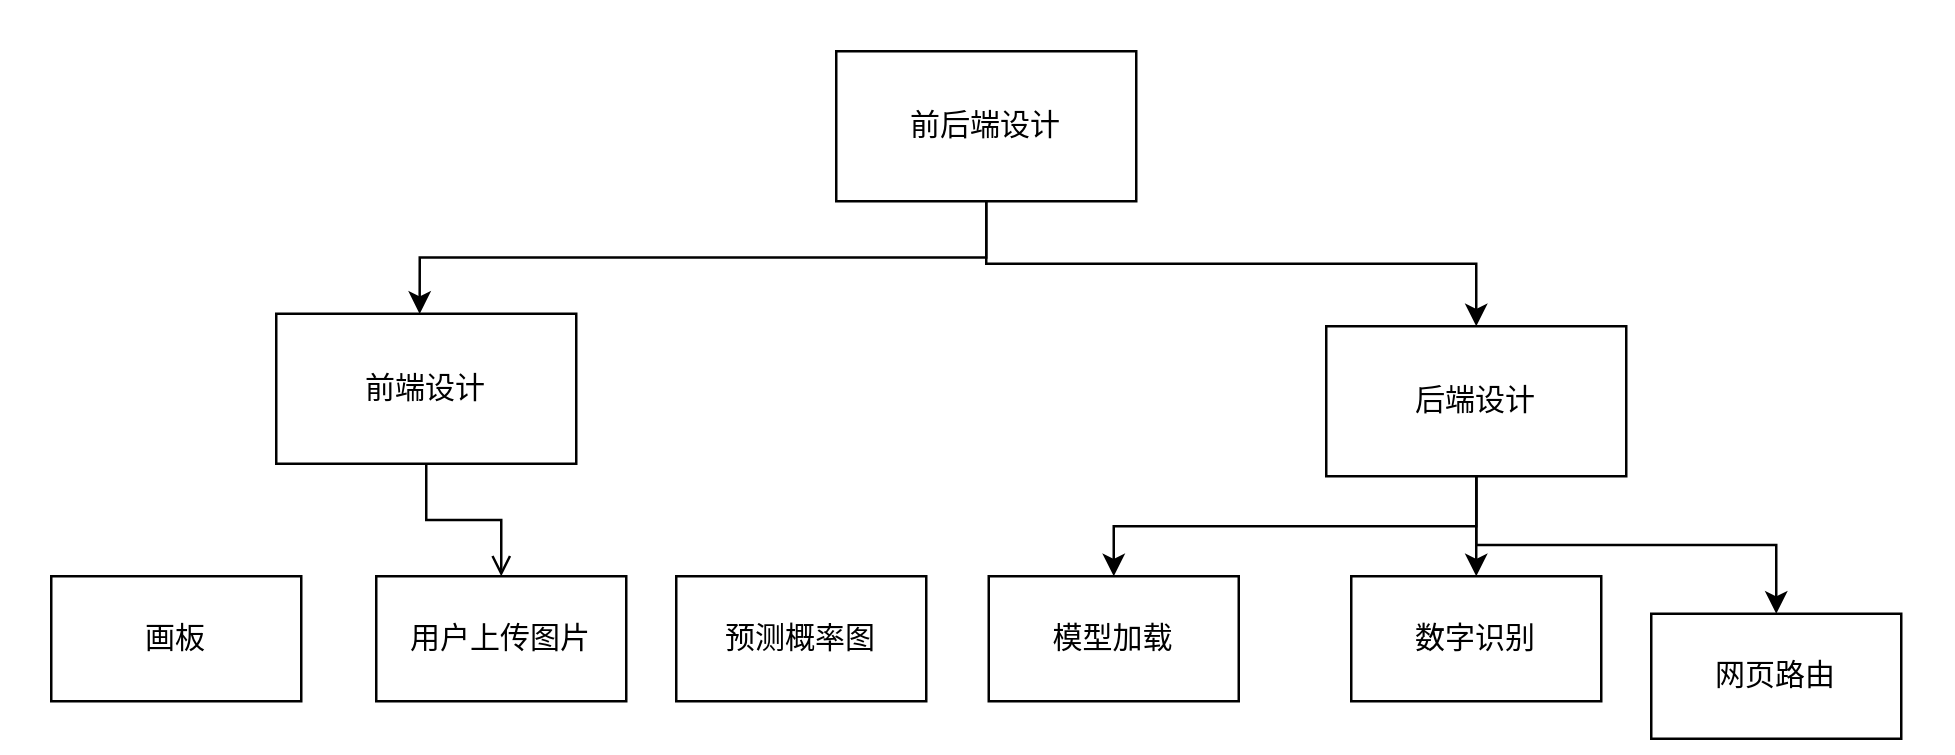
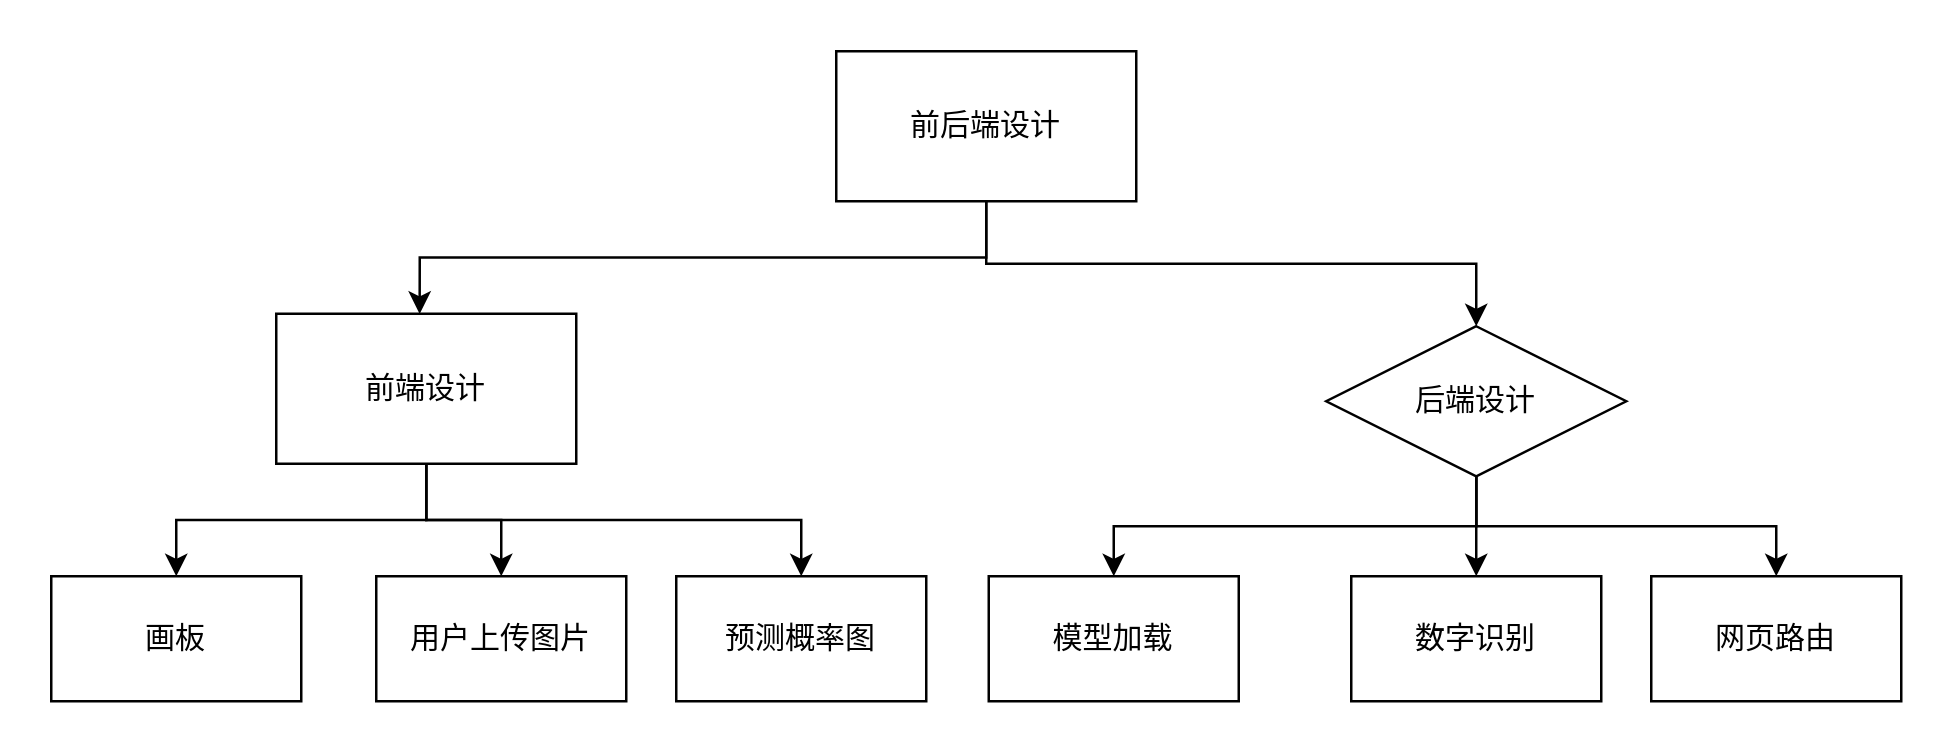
node "后端设计": shape rectangle -> diamond
edge "前端设计" -> "画板": added
edge "前端设计" -> "预测概率图": added
edge "前端设计" -> "用户上传图片": arrowhead open -> classic
node "网页路由": moved (1776, 676) -> (1776, 639)
